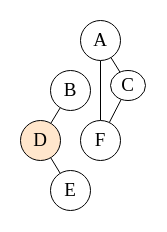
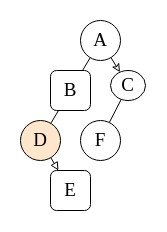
edge "A" -- "C": arrowhead none -> classic
node "B": shape ellipse -> rounded rectangle
edge "A" -- "F": now "A" -- "B"
edge "D" -- "E": arrowhead none -> block
node "E": shape ellipse -> rounded rectangle
